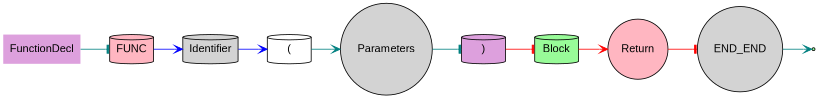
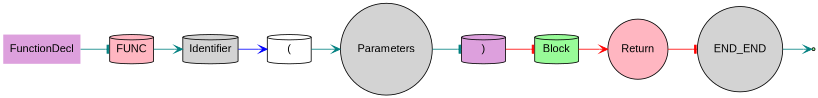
edge "FUNC" -> "Identifier": color blue -> teal
